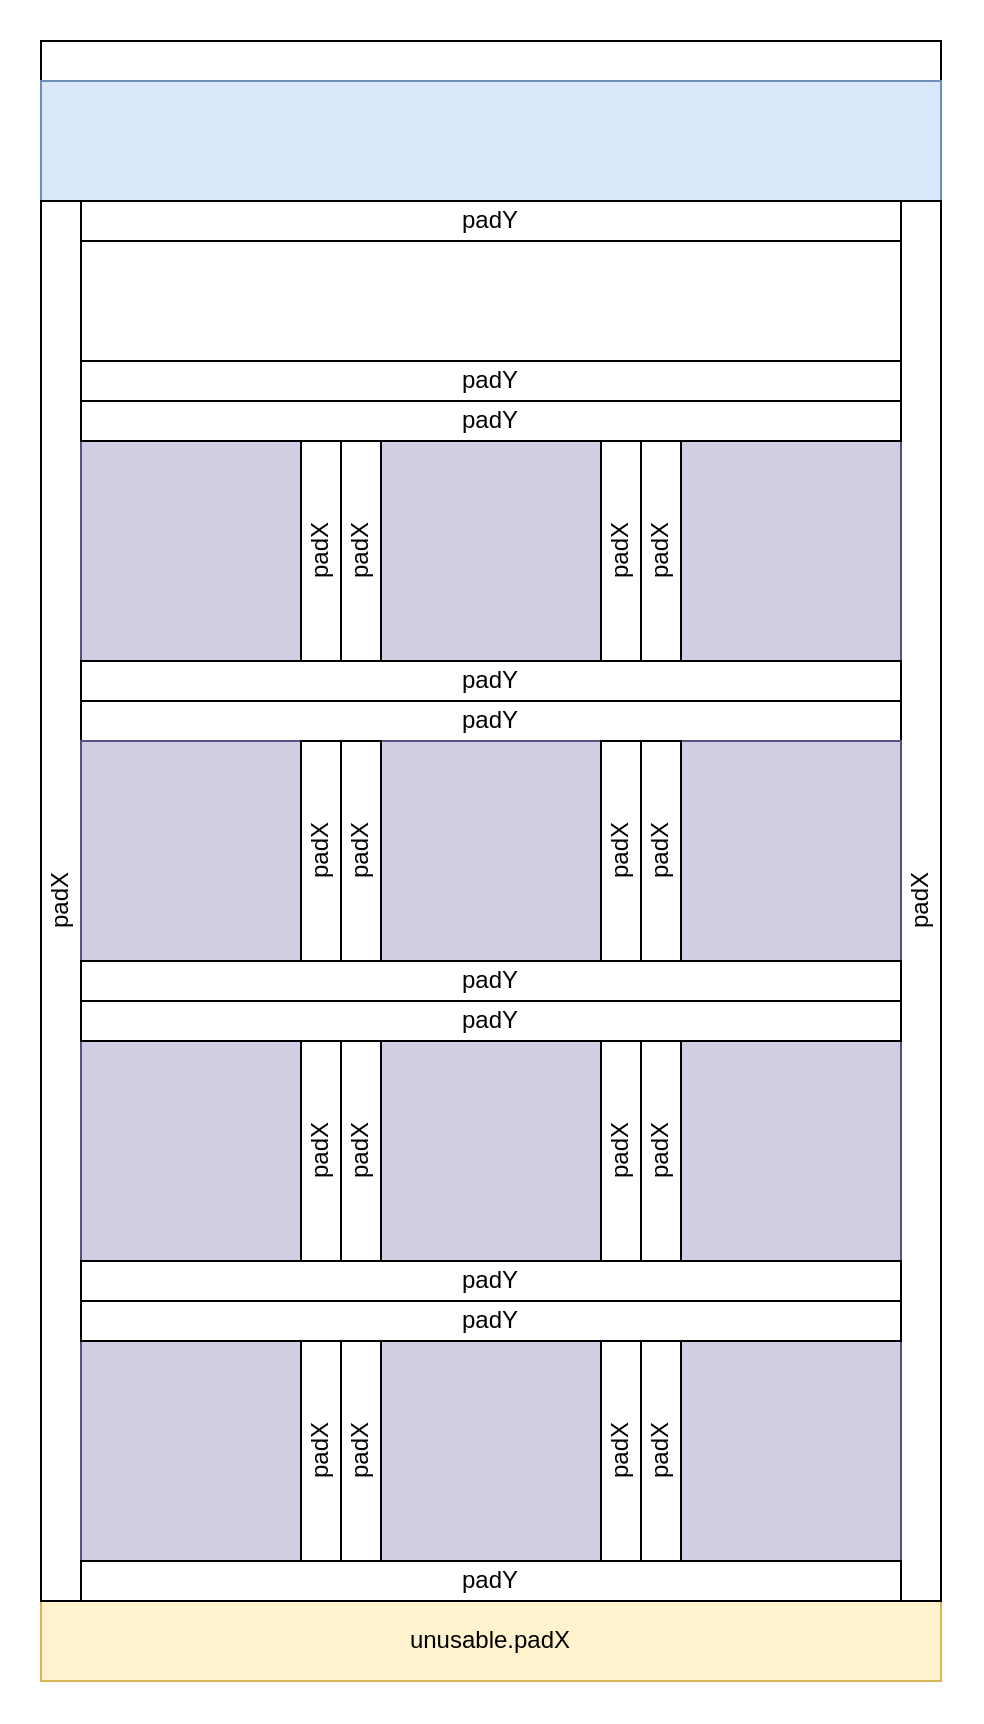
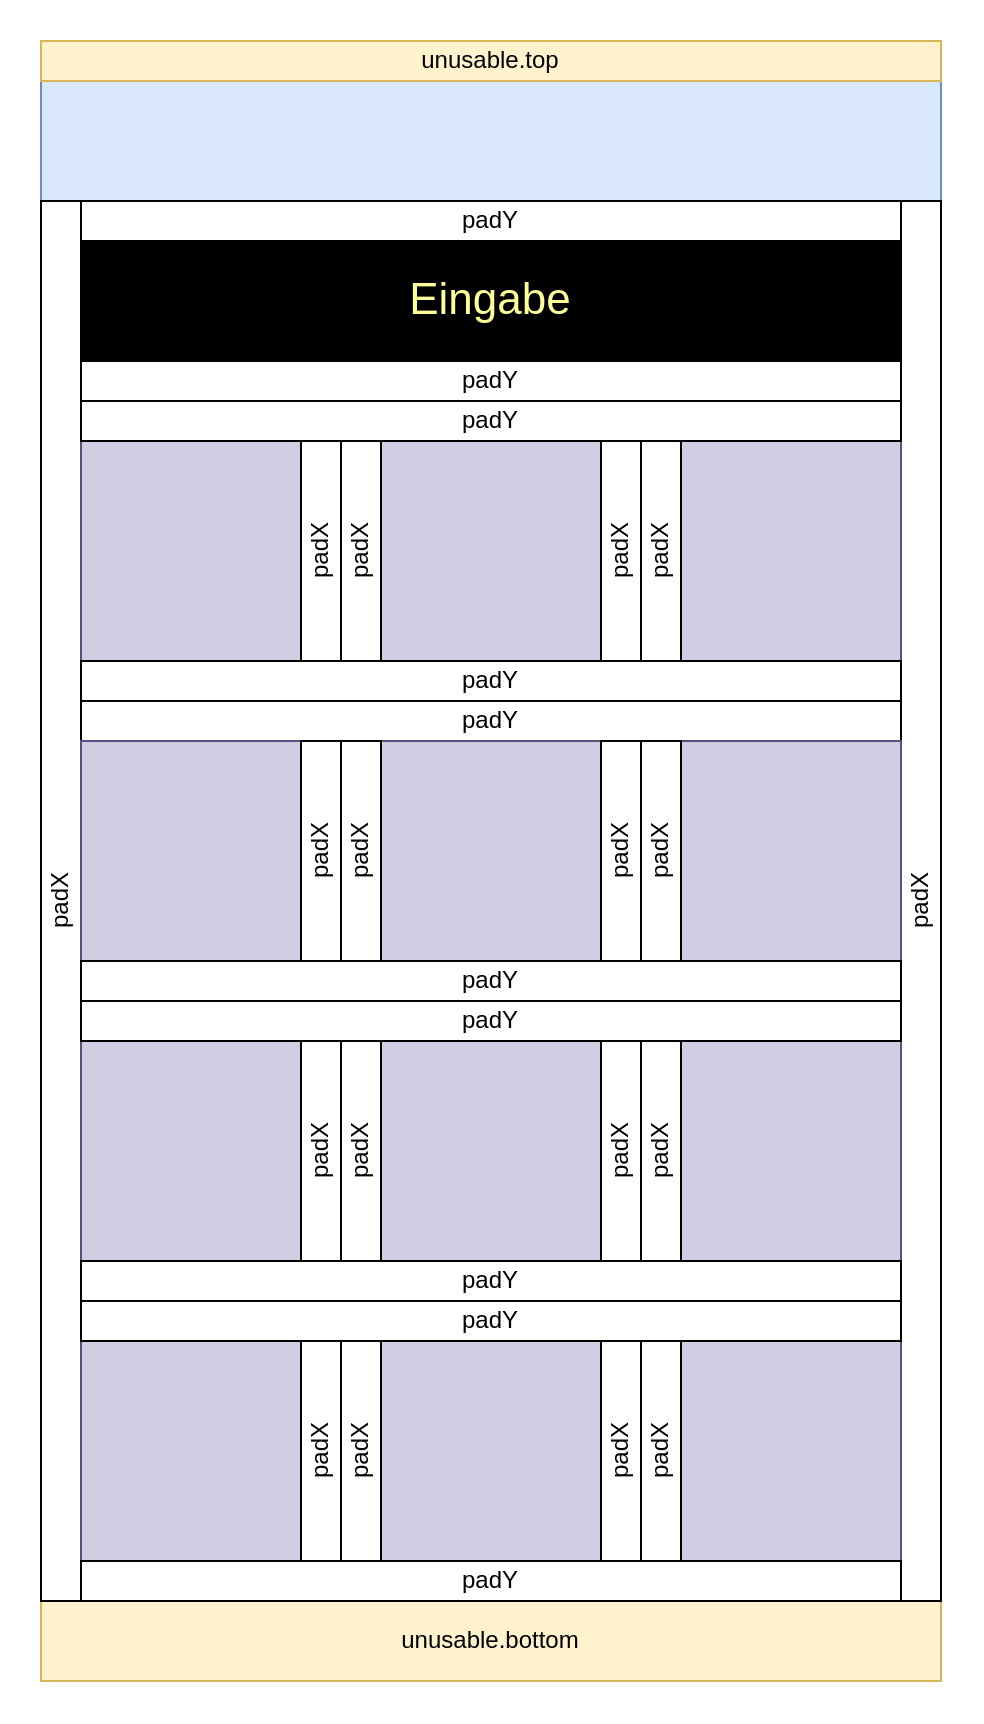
node "unusable.top": added
node "Eingabe": added
node "unusable.padX": label "unusable.padX" -> "unusable.bottom"
